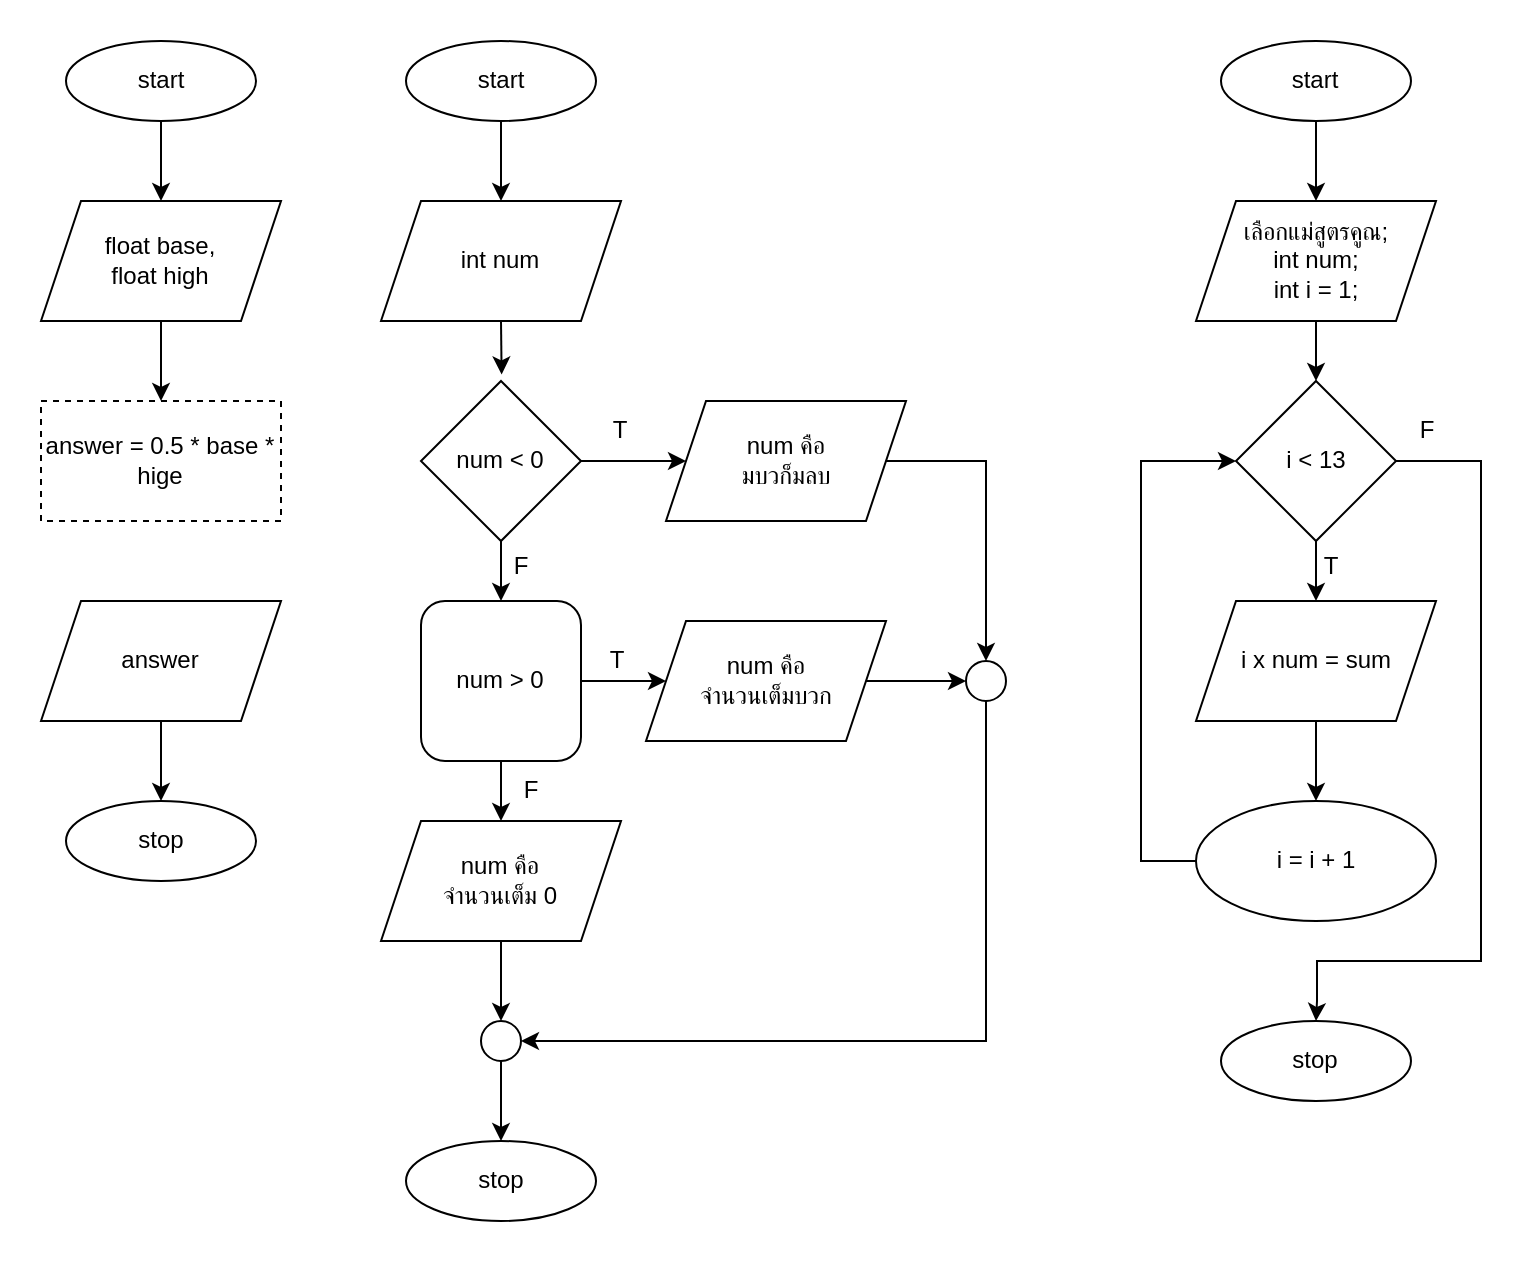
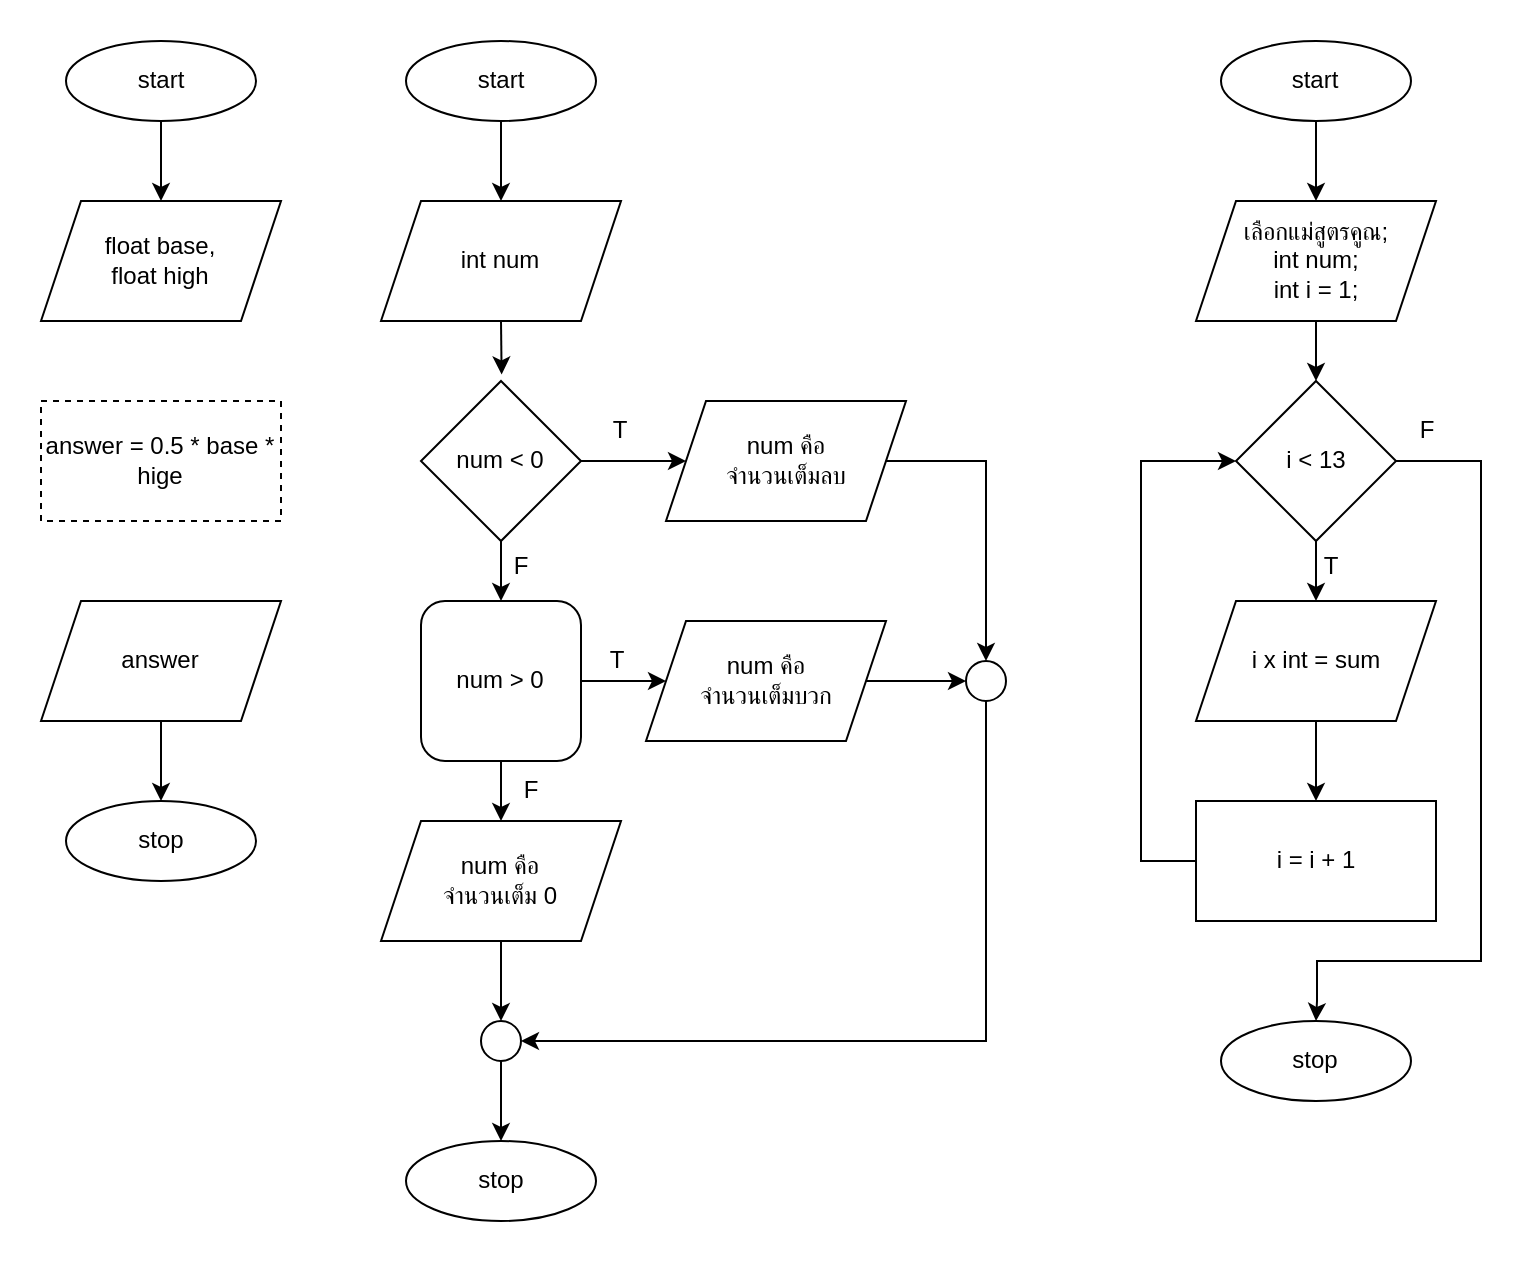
edge "float base, float high" -> "answer = 0.5 * base * hige": removed
node "num คือ มบวก็มลบ": label "num คือ มบวก็มลบ" -> "num คือ จำนวนเต็มลบ"
node "i x num = sum": label "i x num = sum" -> "i x int = sum"
node "i = i + 1": shape ellipse -> rectangle
